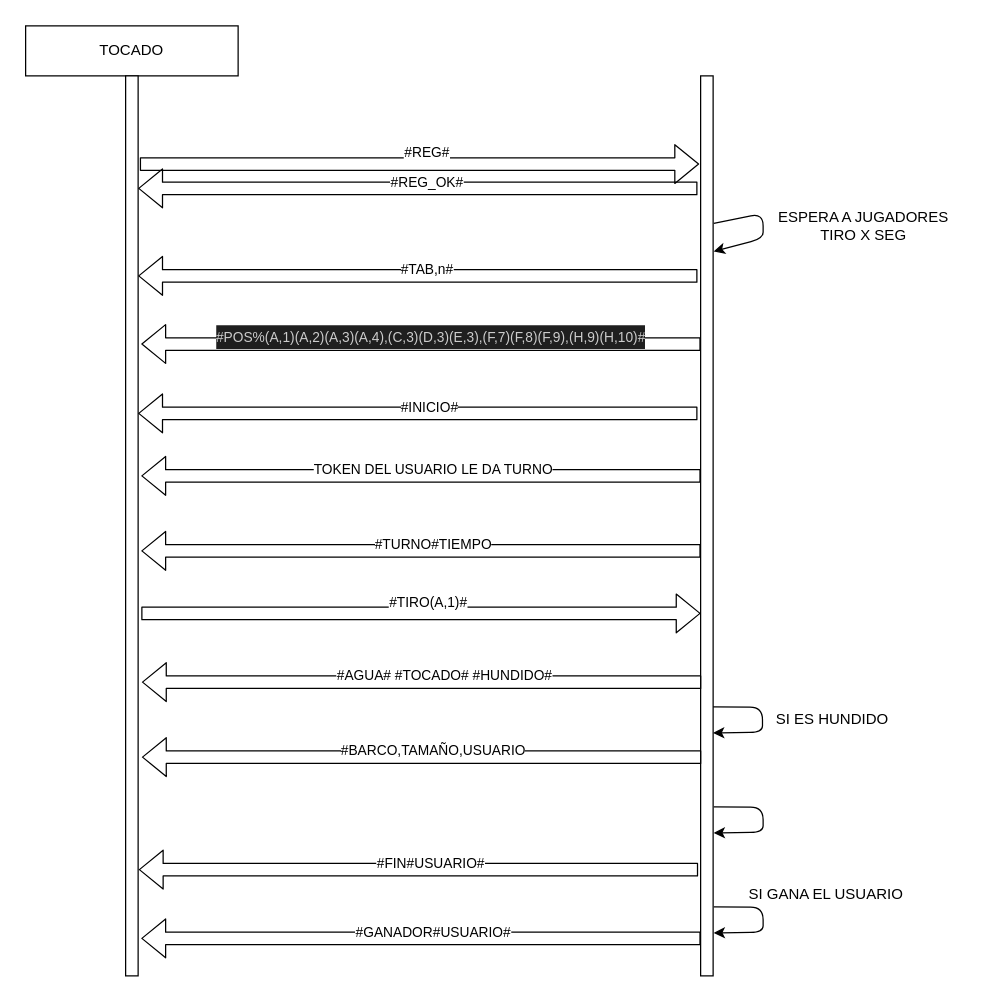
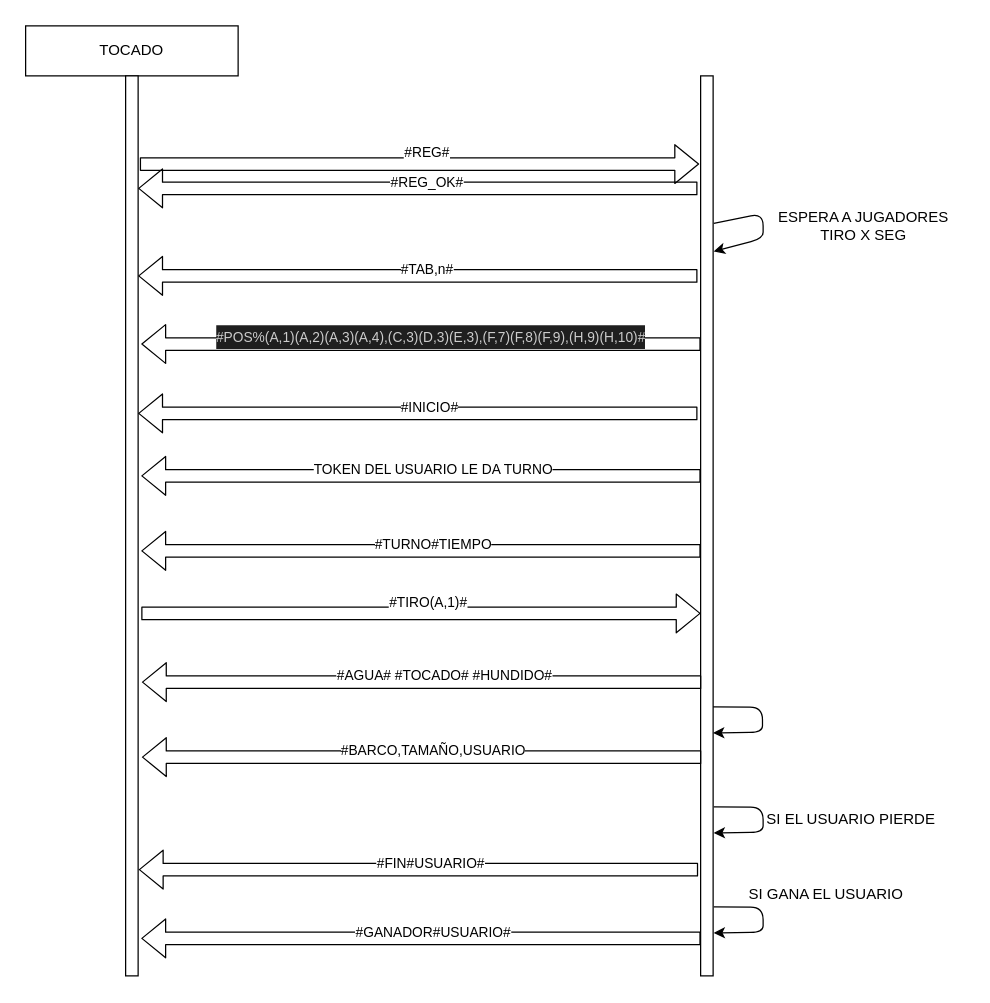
node "SI ES HUNDIDO": removed
node "SI EL USUARIO PIERDE": added
